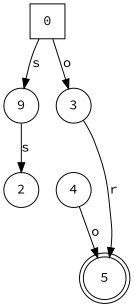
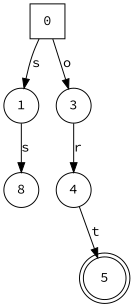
node "9": label "9" -> "1"
edge "3" -> "5": now "3" -> "4"
node "2": label "2" -> "8"
edge "4" -> "5": label "o " -> "t "
